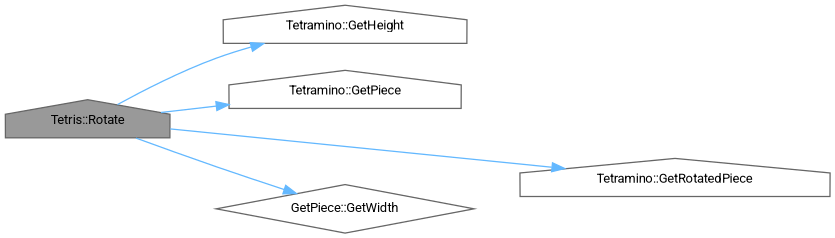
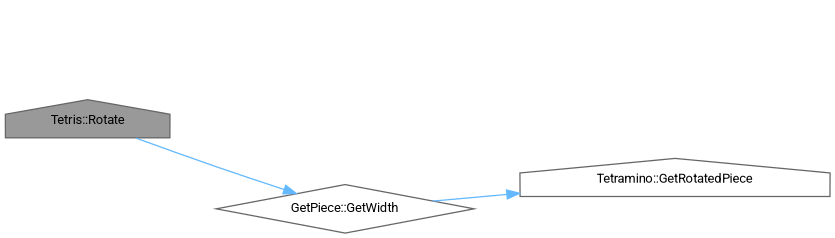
node "Tetramino::GetHeight": removed
node "Tetramino::GetPiece": removed
edge "Tetris::Rotate" -> "Tetramino::GetRotatedPiece": now "GetPiece::GetWidth" -> "Tetramino::GetRotatedPiece"
